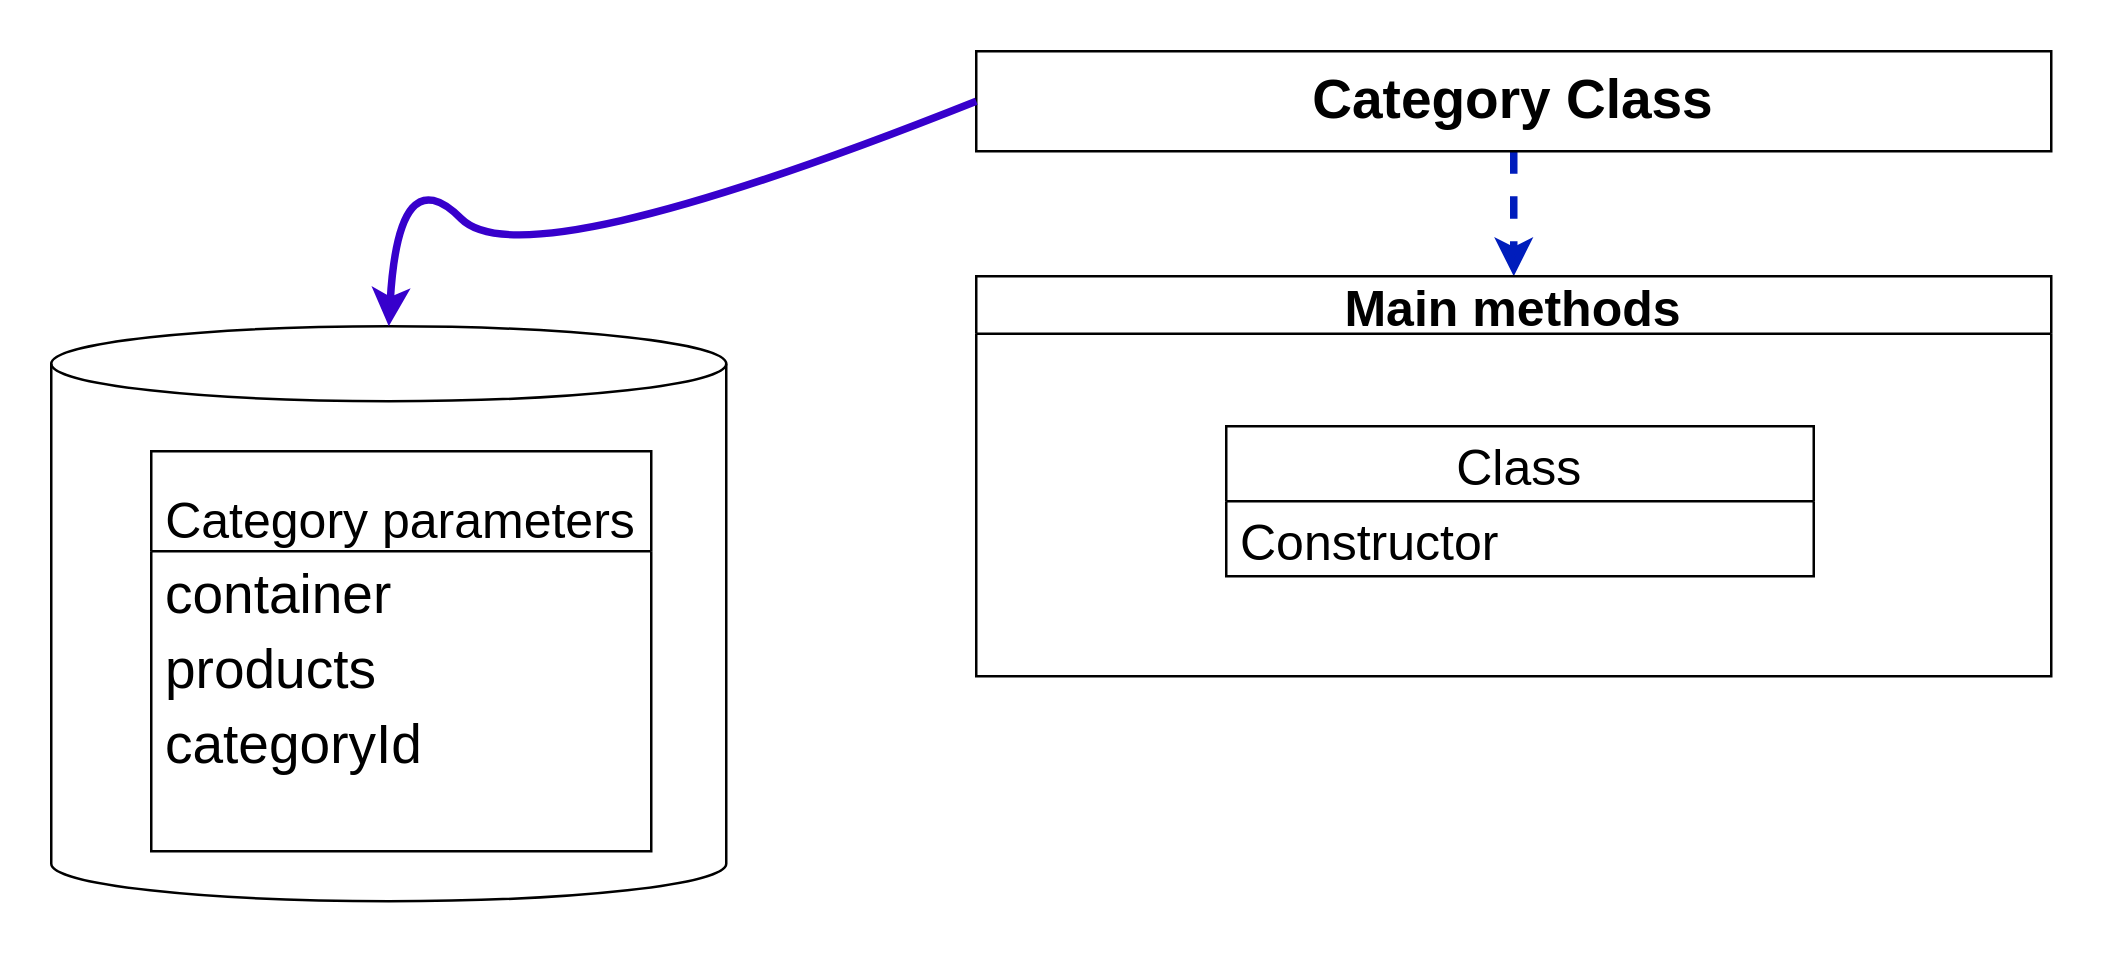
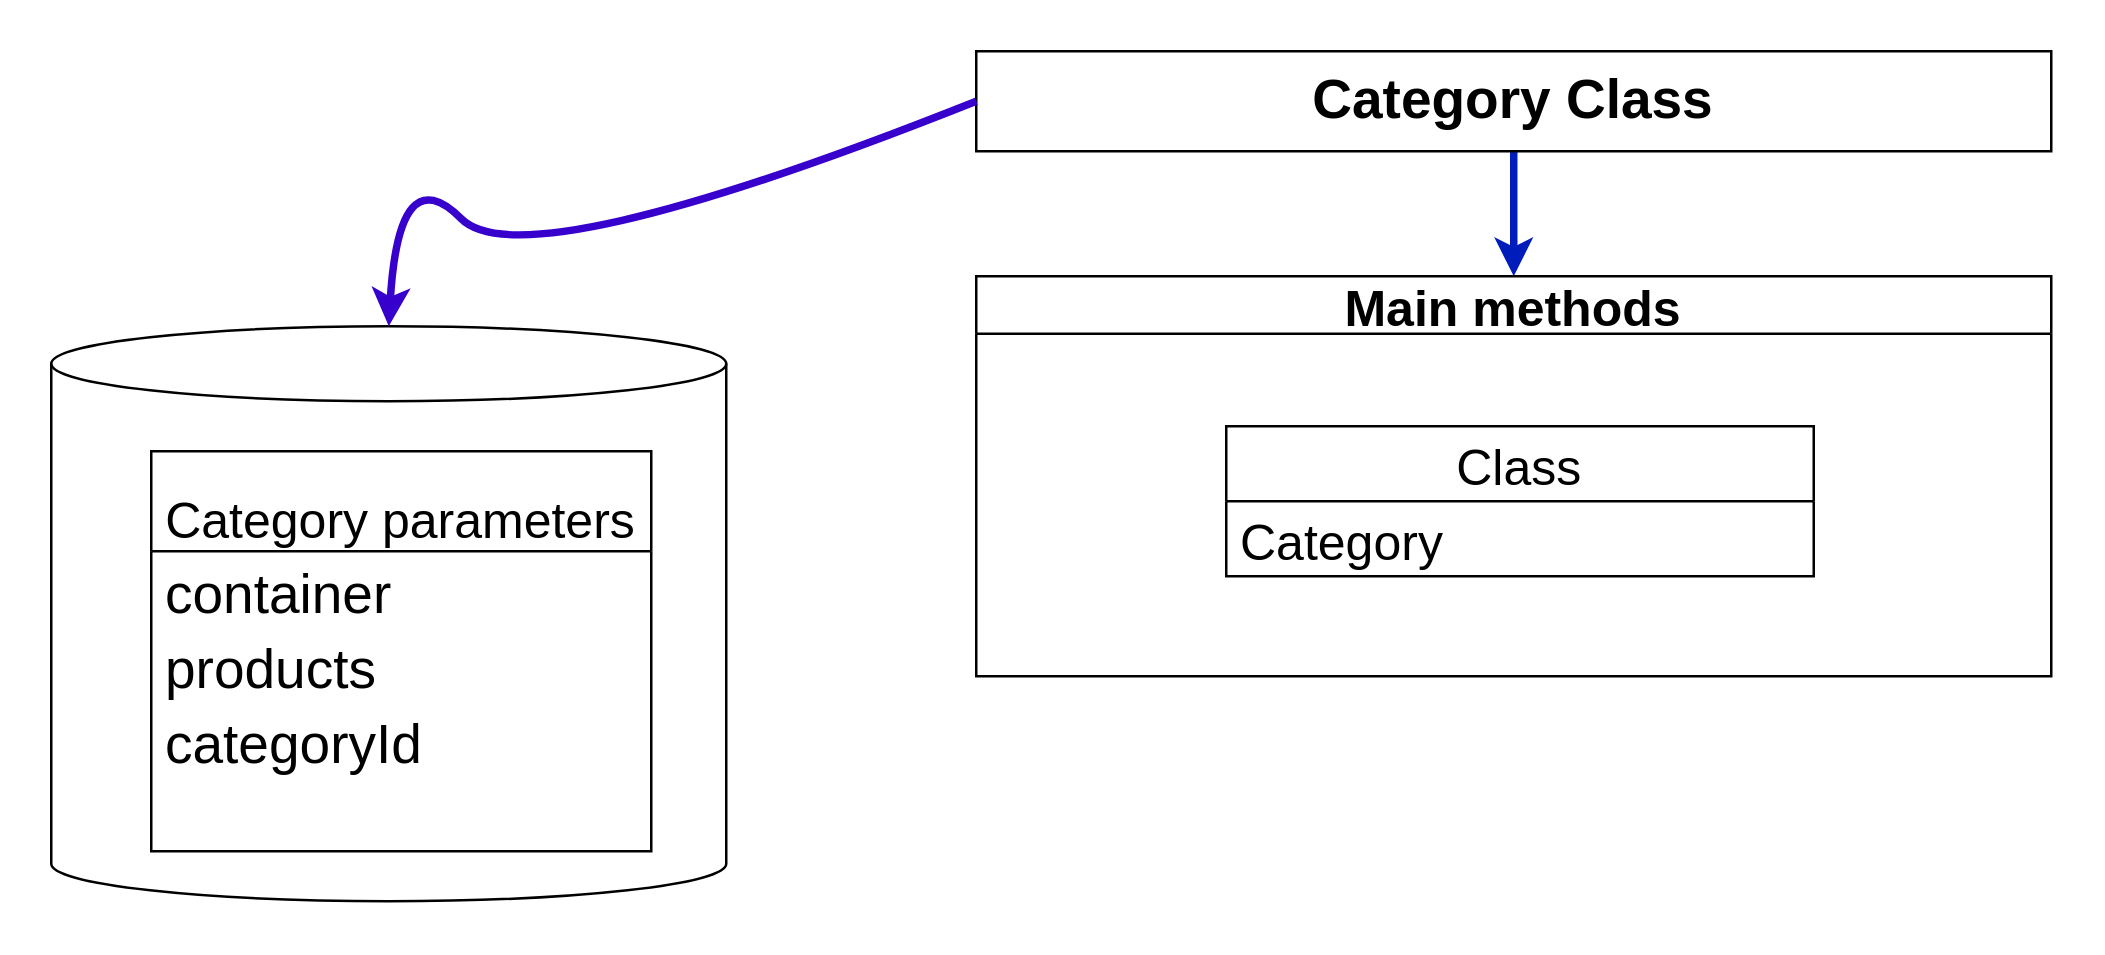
edge "Category Class" -> "Main methods": style dashed -> solid
node "Constructor": label "Constructor" -> "Category"
